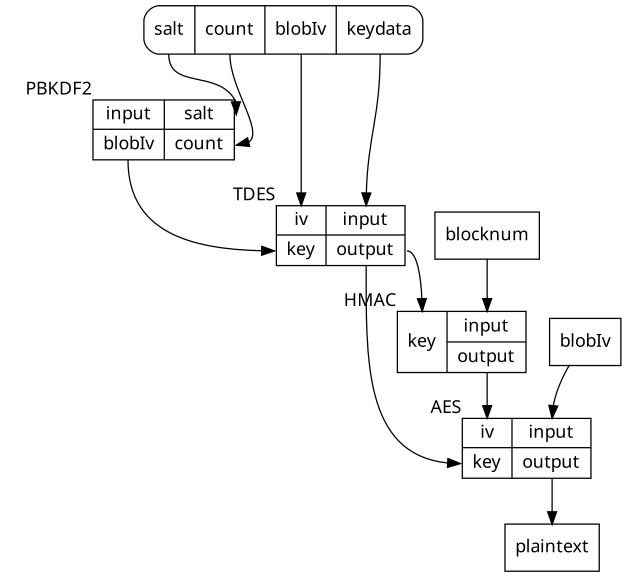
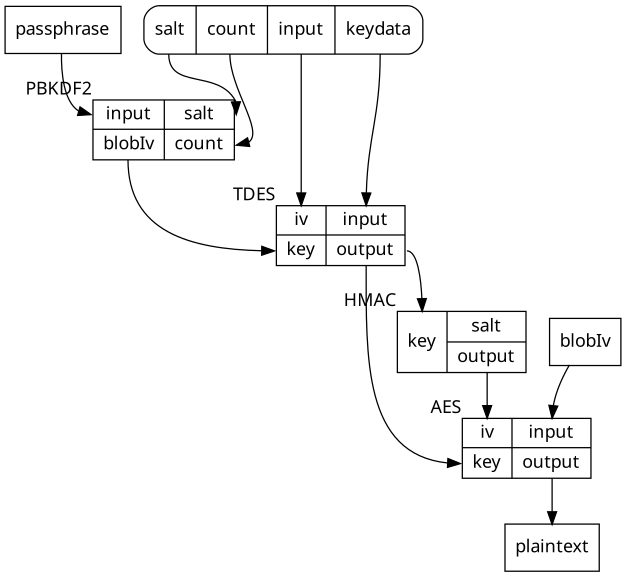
node "salt": text "blobIv" -> "input"
node "passphrase": added
node "blocknum": removed
node "key": text "input" -> "salt"
